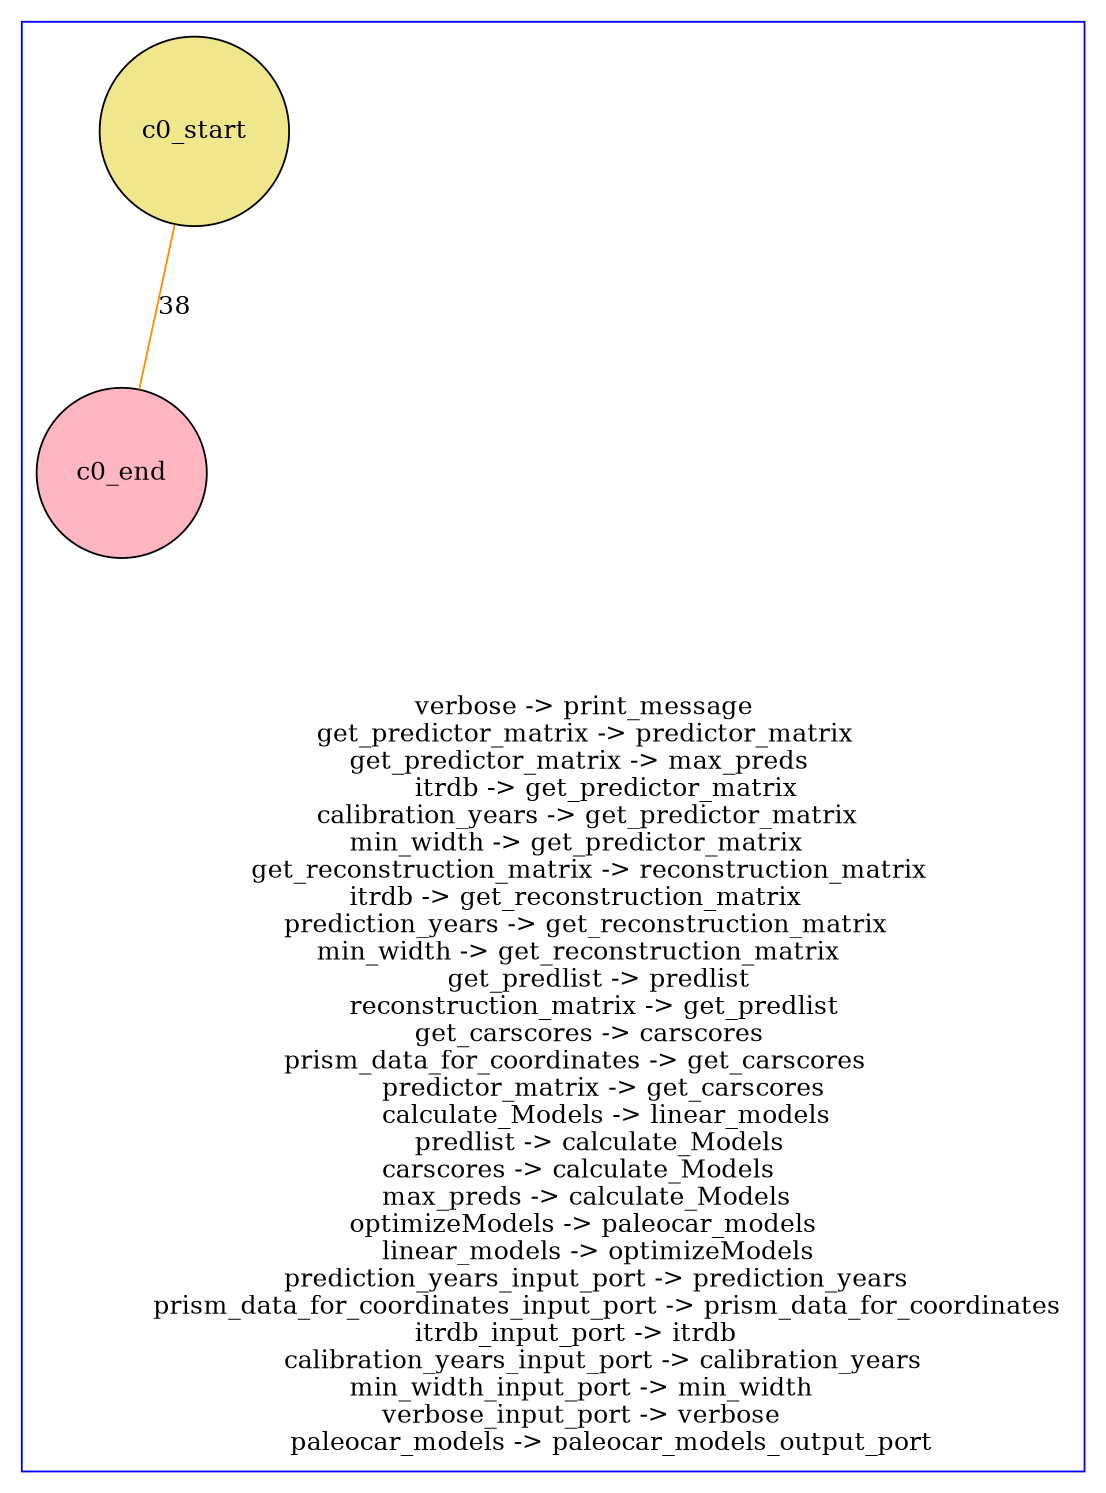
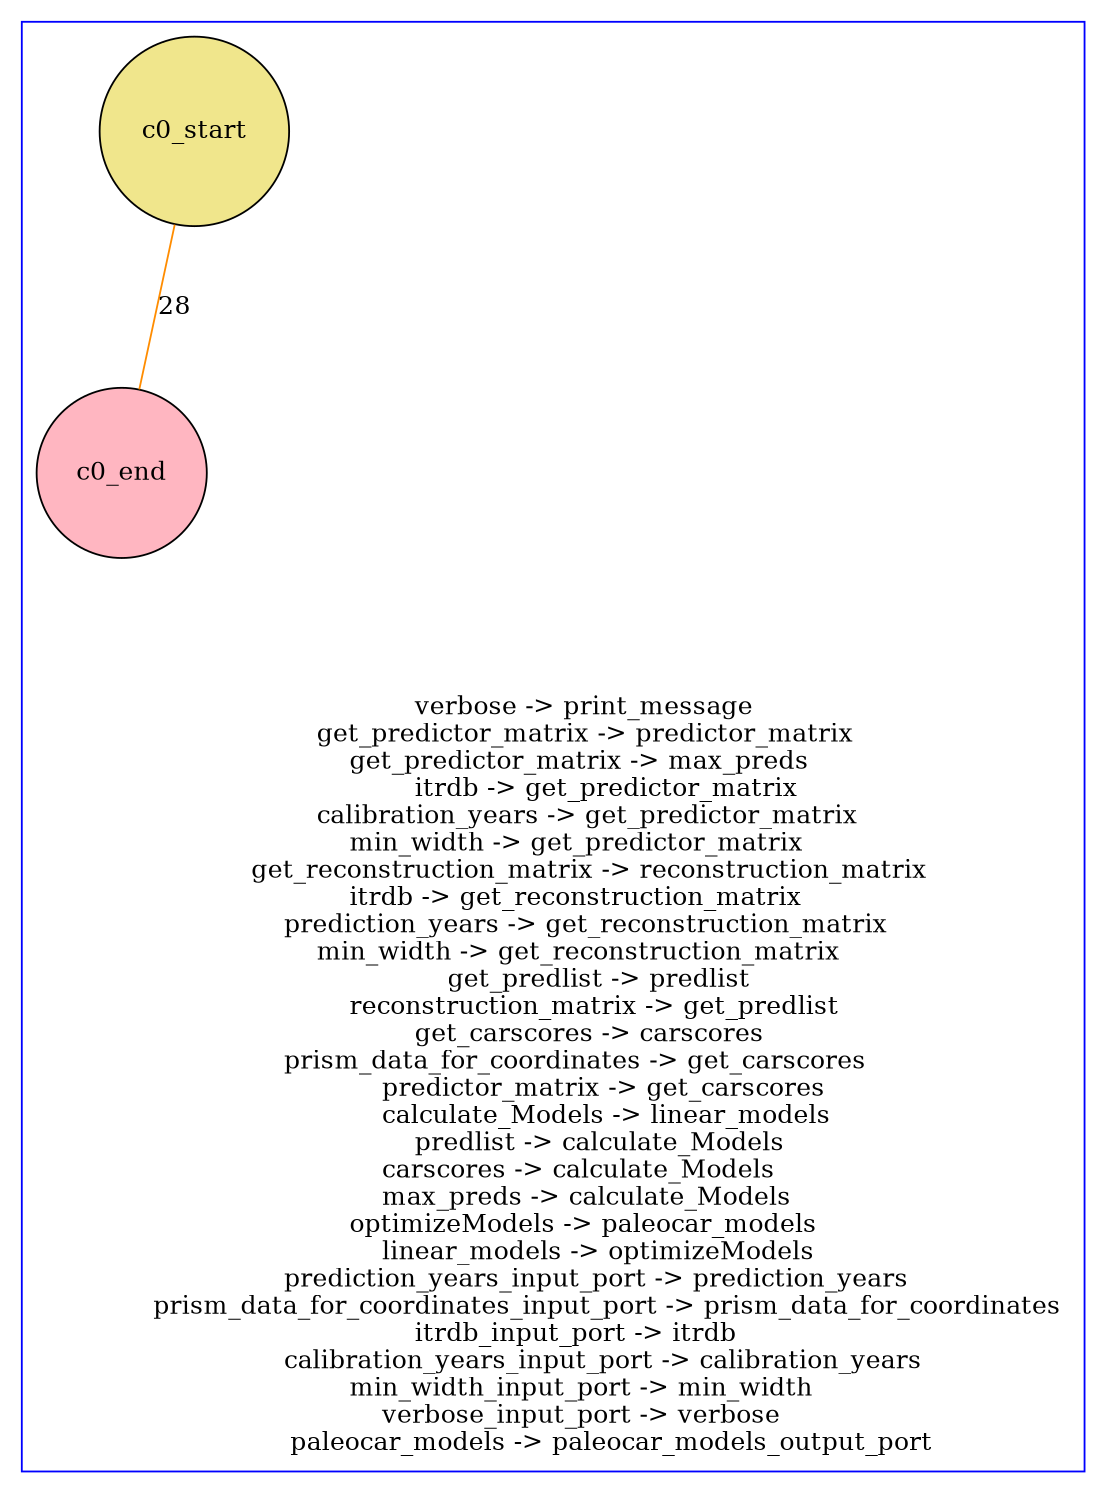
edge "c0_start" -- "c0_end": label "38" -> "28"
